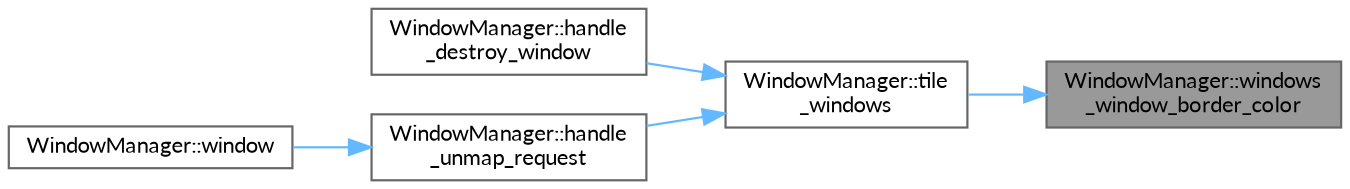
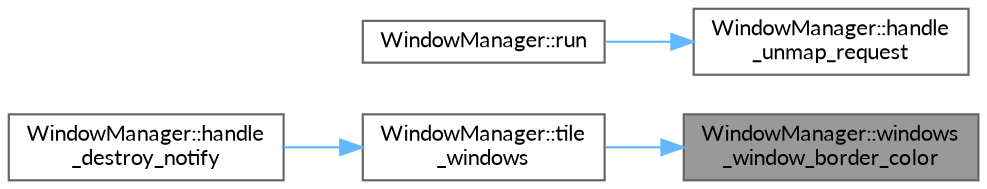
node "WindowManager::handle _destroy_window": label "WindowManager::handle _destroy_window" -> "WindowManager::handle _destroy_notify"
edge "WindowManager::handle _unmap_request" -> "WindowManager::tile _windows": removed
node "WindowManager::window": label "WindowManager::window" -> "WindowManager::run"
